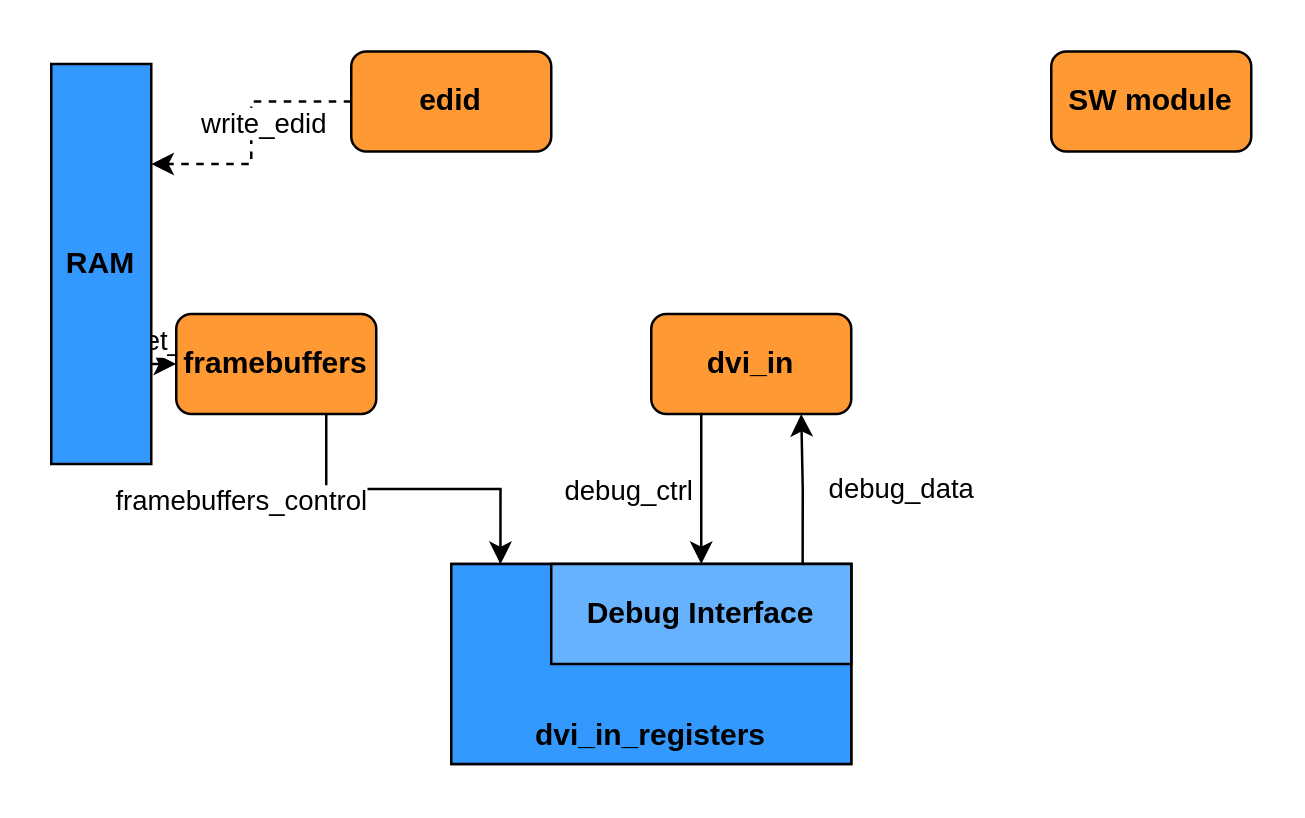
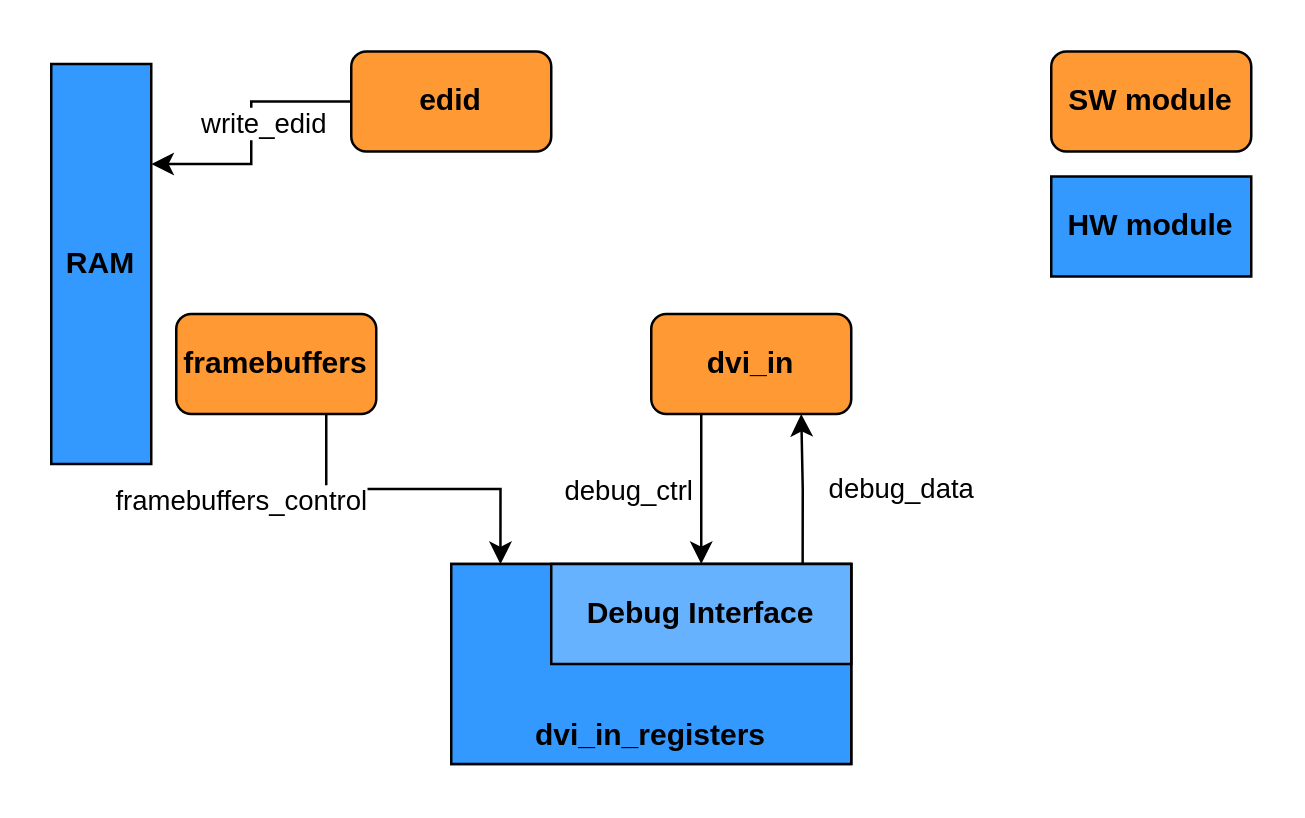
edge "edid" -> "RAM": style dashed -> solid
node "HW module": added
edge "RAM" -> "framebuffers": removed, label "get_frame"
